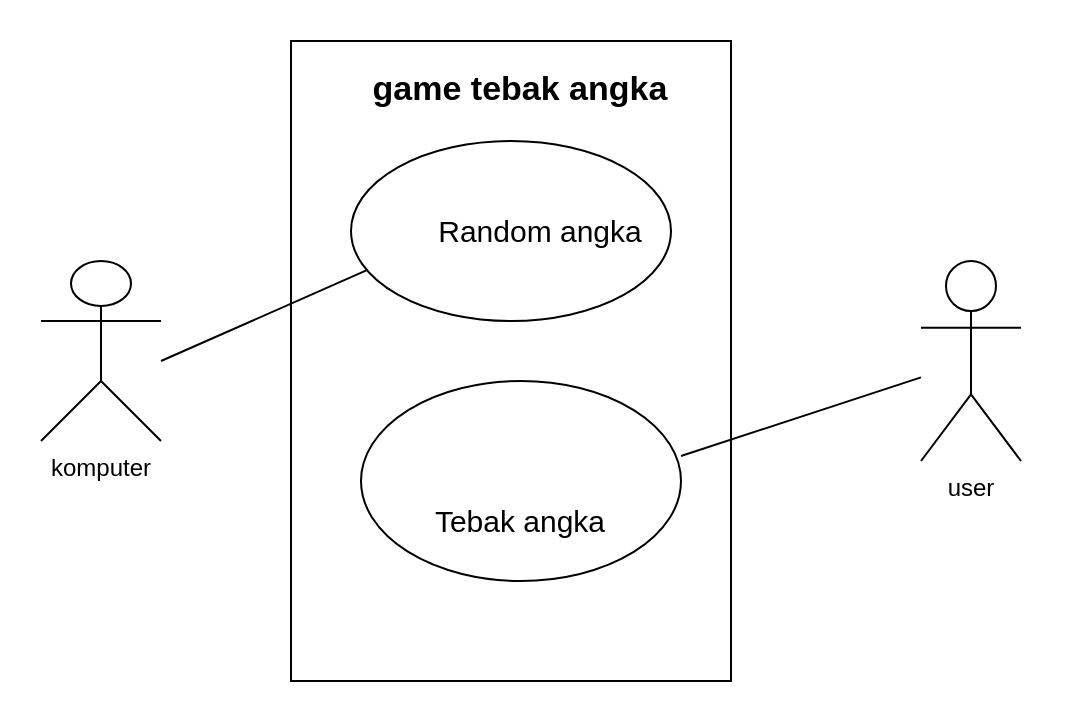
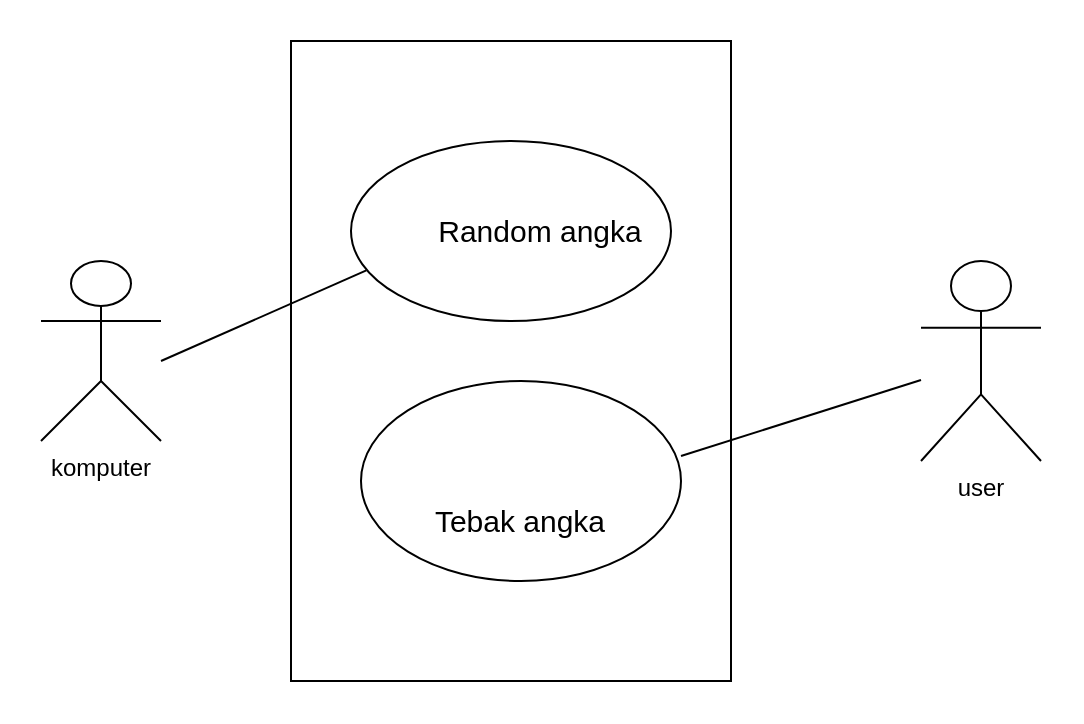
node "game tebak angka": removed
node "user": size 100x200 -> 120x200
